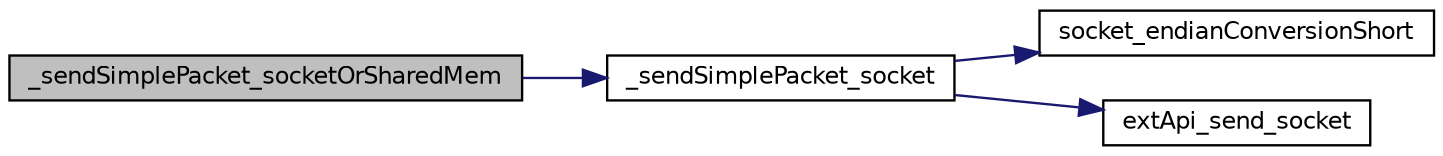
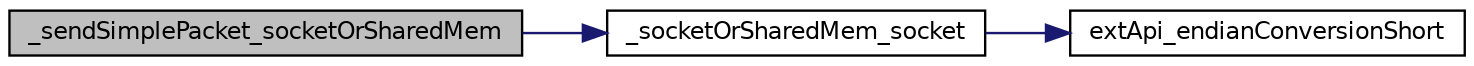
node "socket_endianConversionShort": label "socket_endianConversionShort" -> "extApi_endianConversionShort"
node "_sendSimplePacket_socket": label "_sendSimplePacket_socket" -> "_socketOrSharedMem_socket"
node "extApi_send_socket": removed
